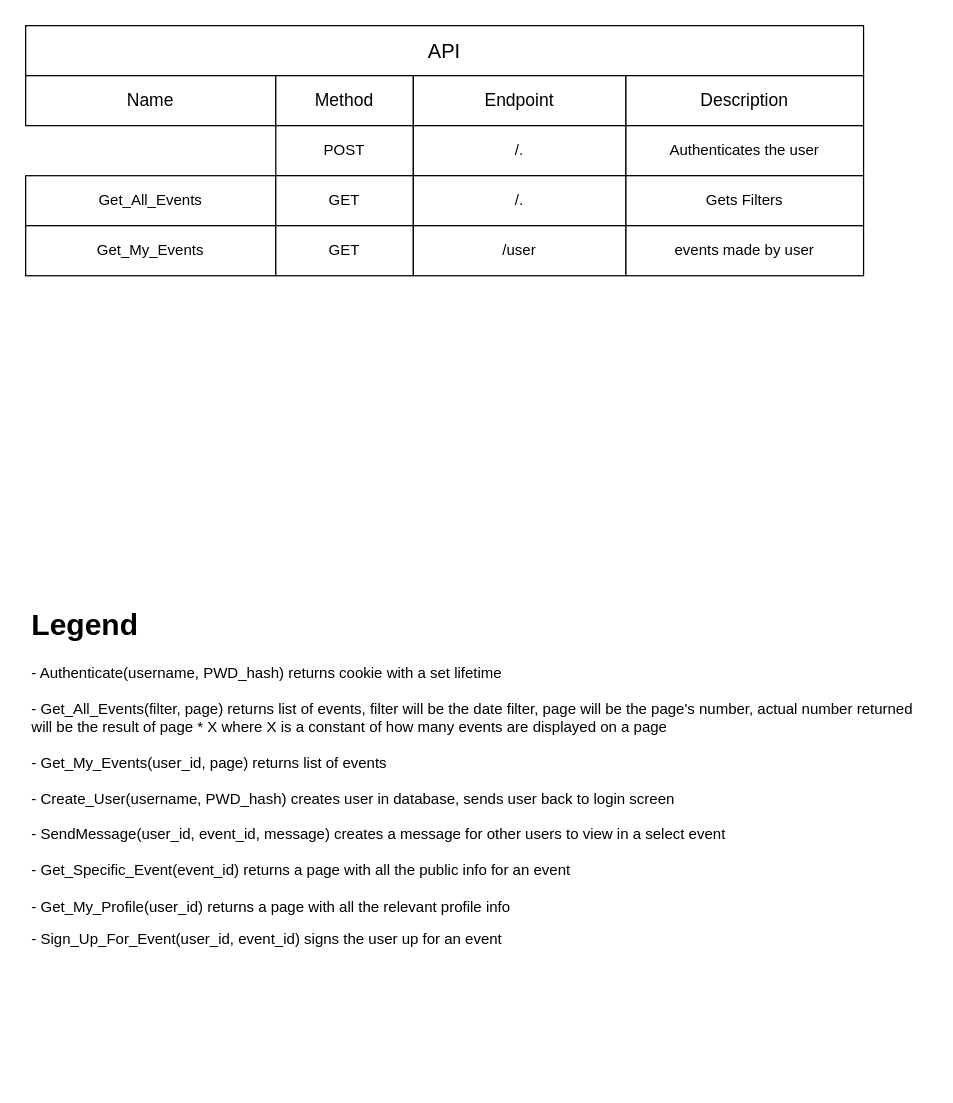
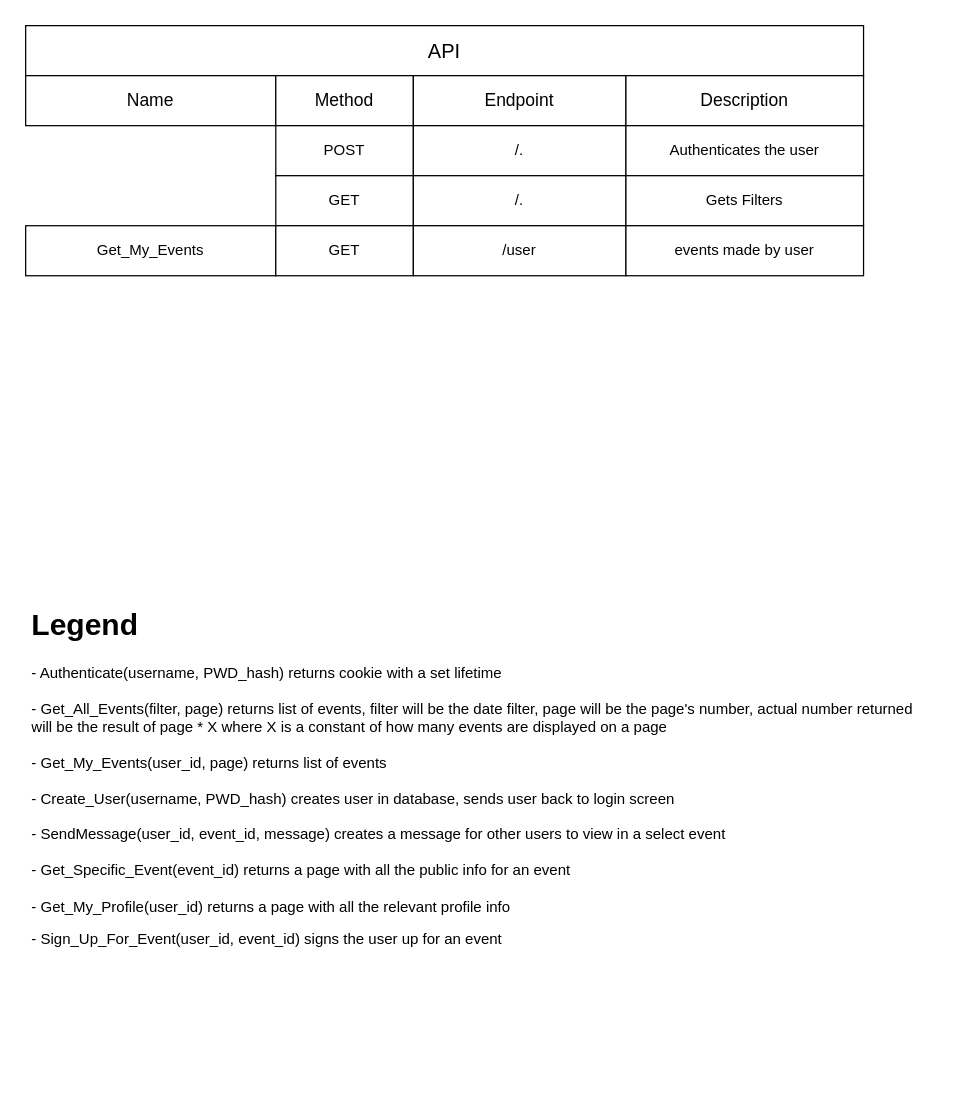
node "Get_All_Events": removed
